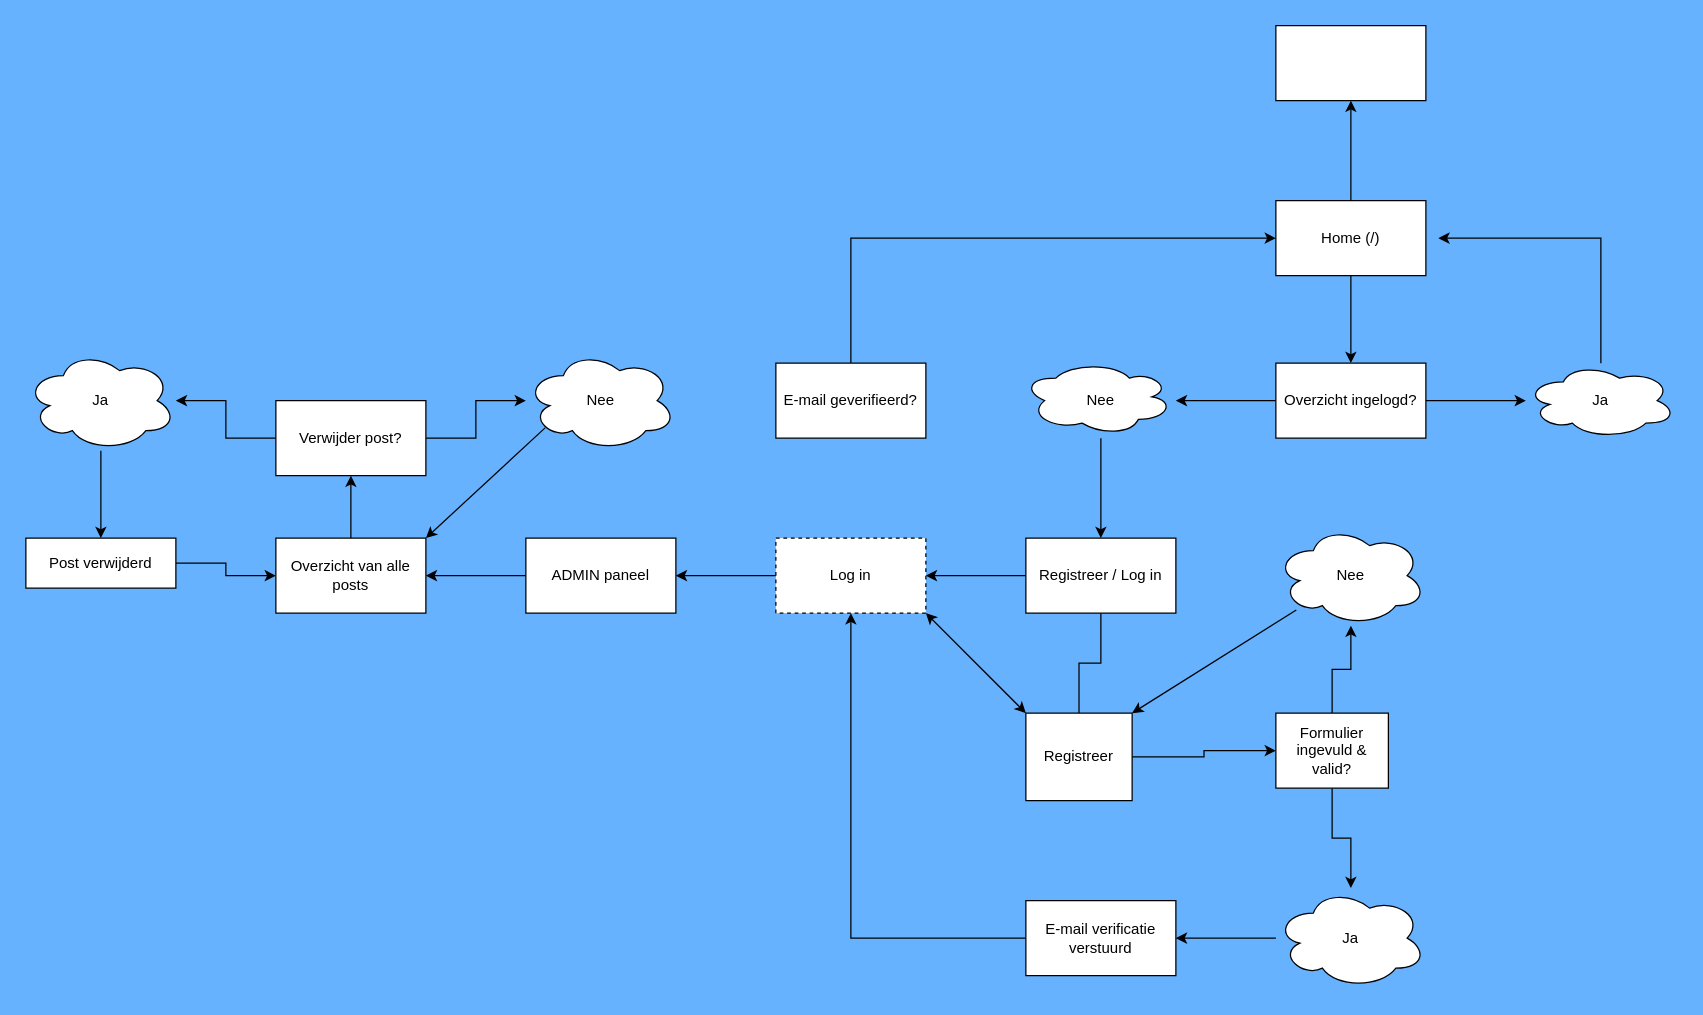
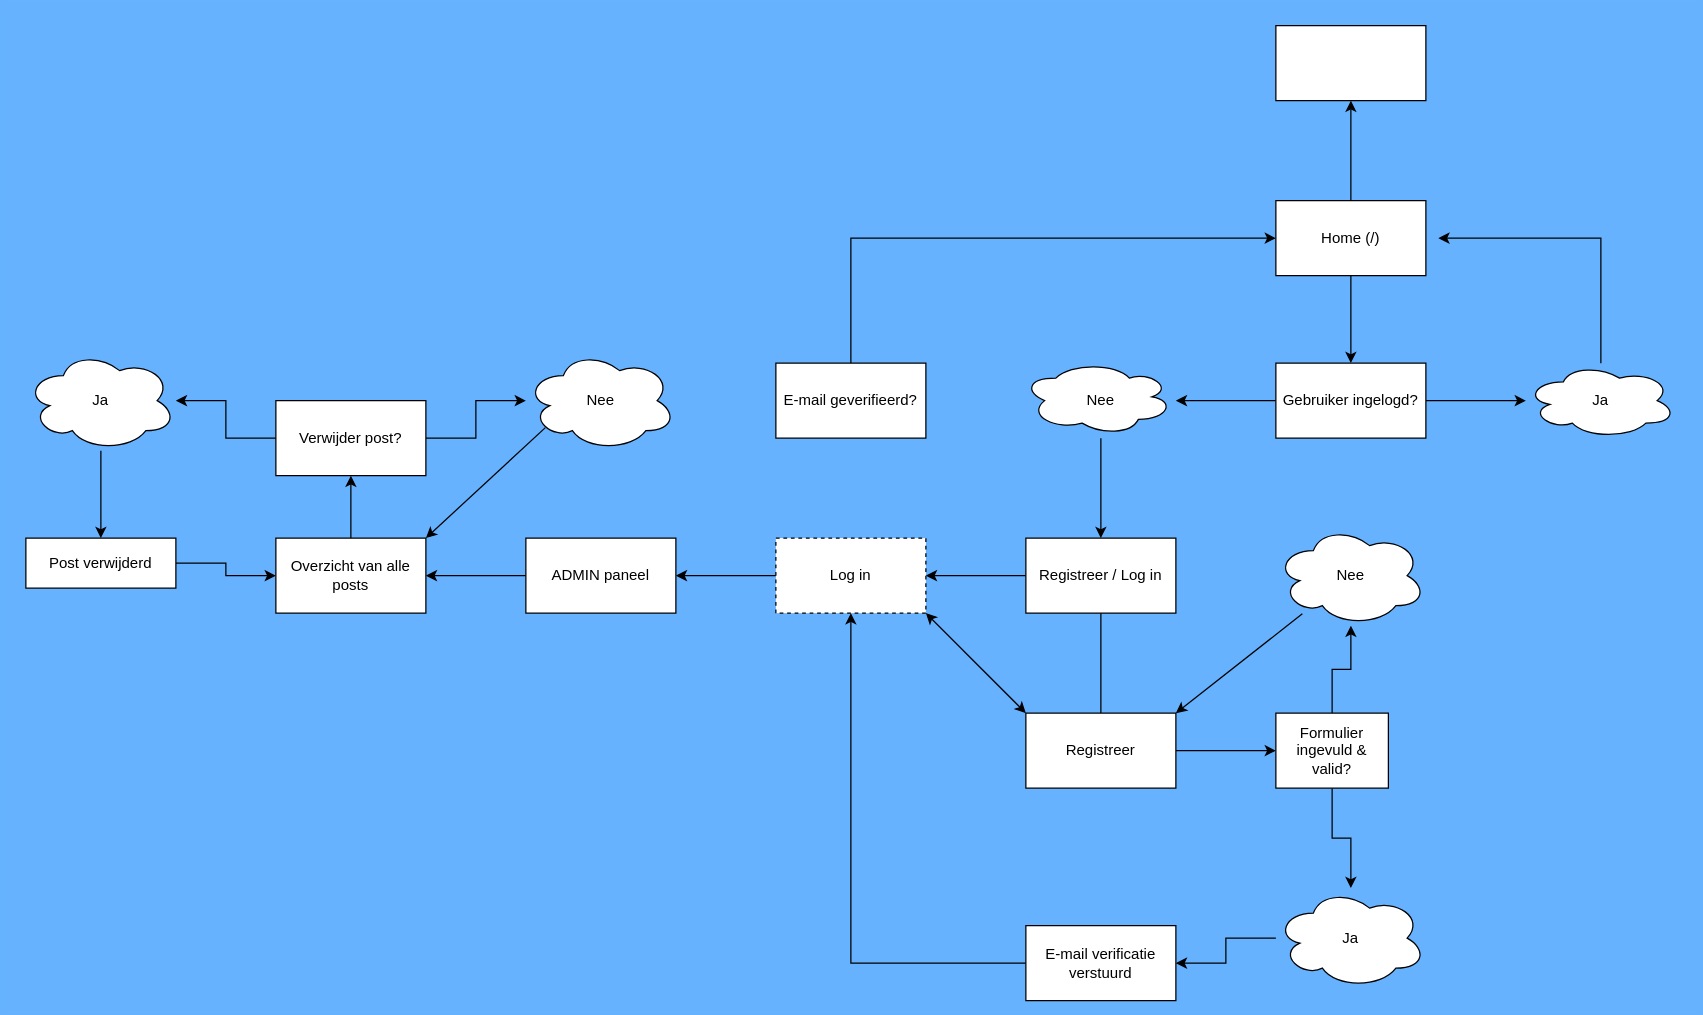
node "Overzicht ingelogd?": label "Overzicht ingelogd?" -> "Gebruiker ingelogd?"
node "Registreer": size 106x88 -> 150x75
node "E-mail verificatie verstuurd": moved (1101, 938) -> (1101, 963)
